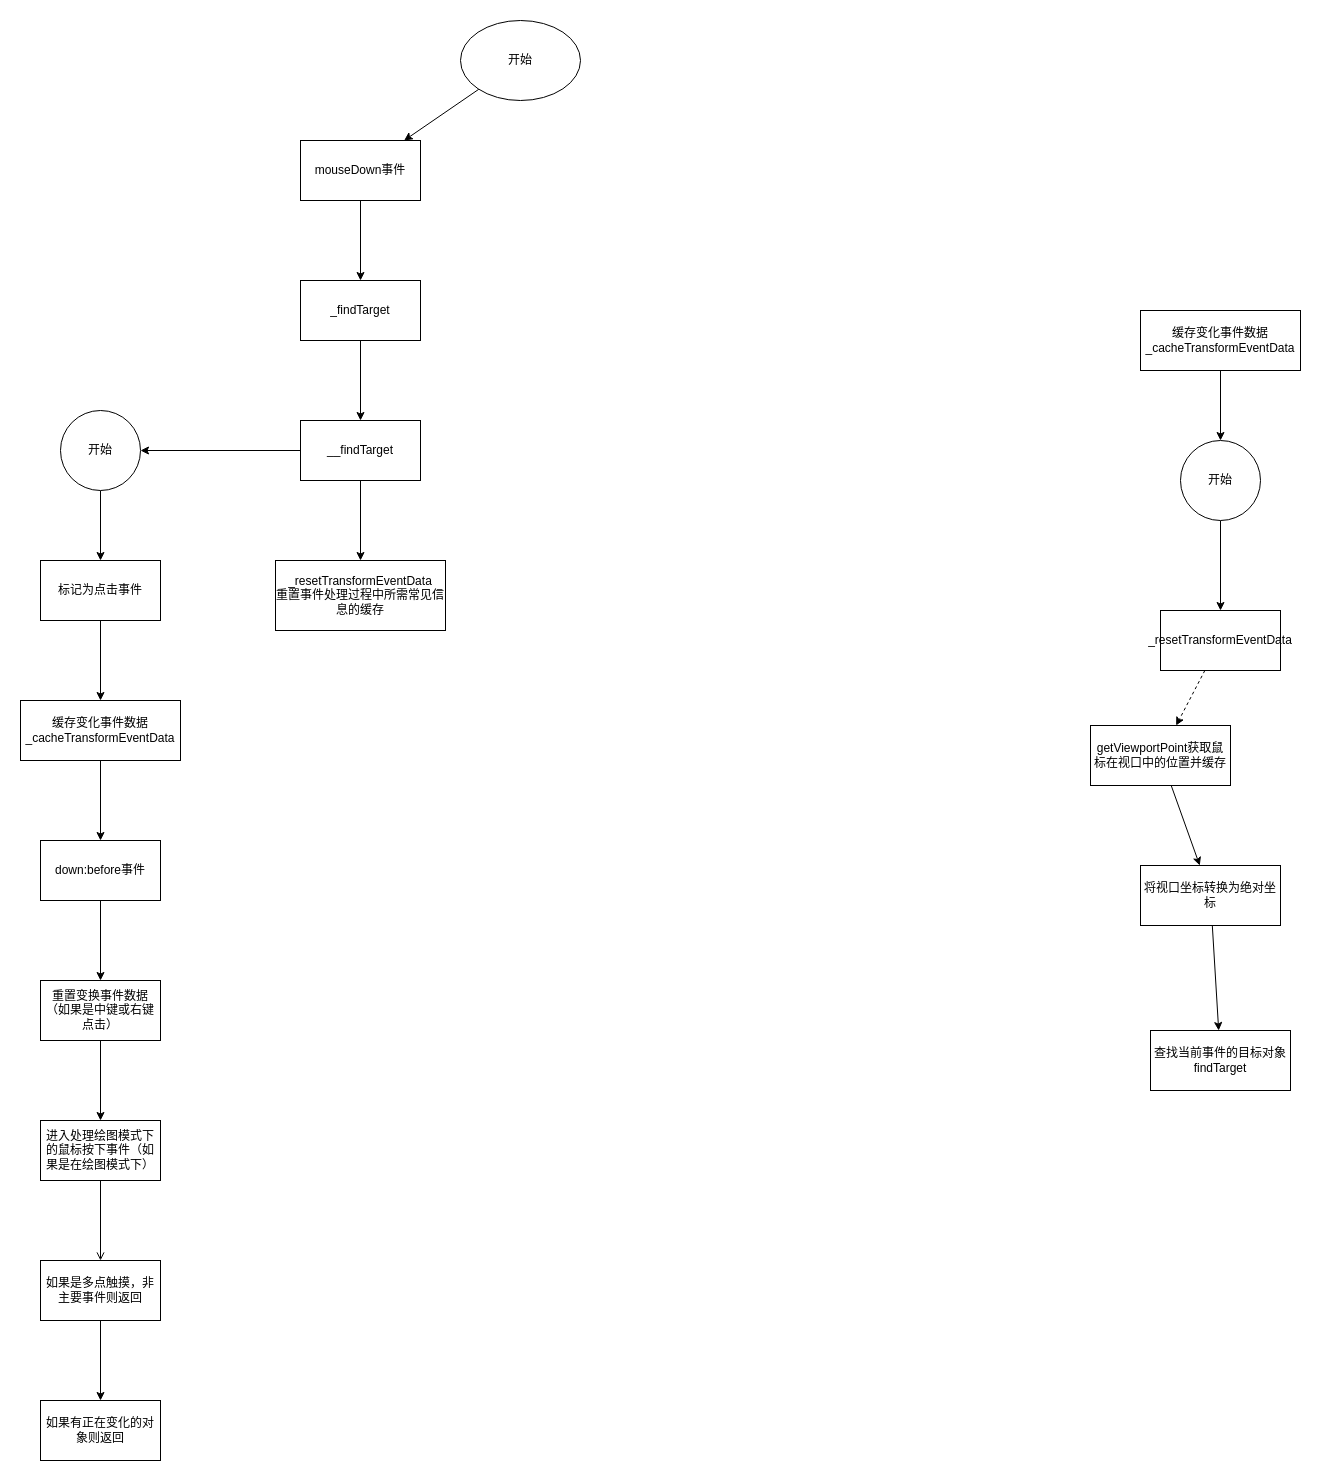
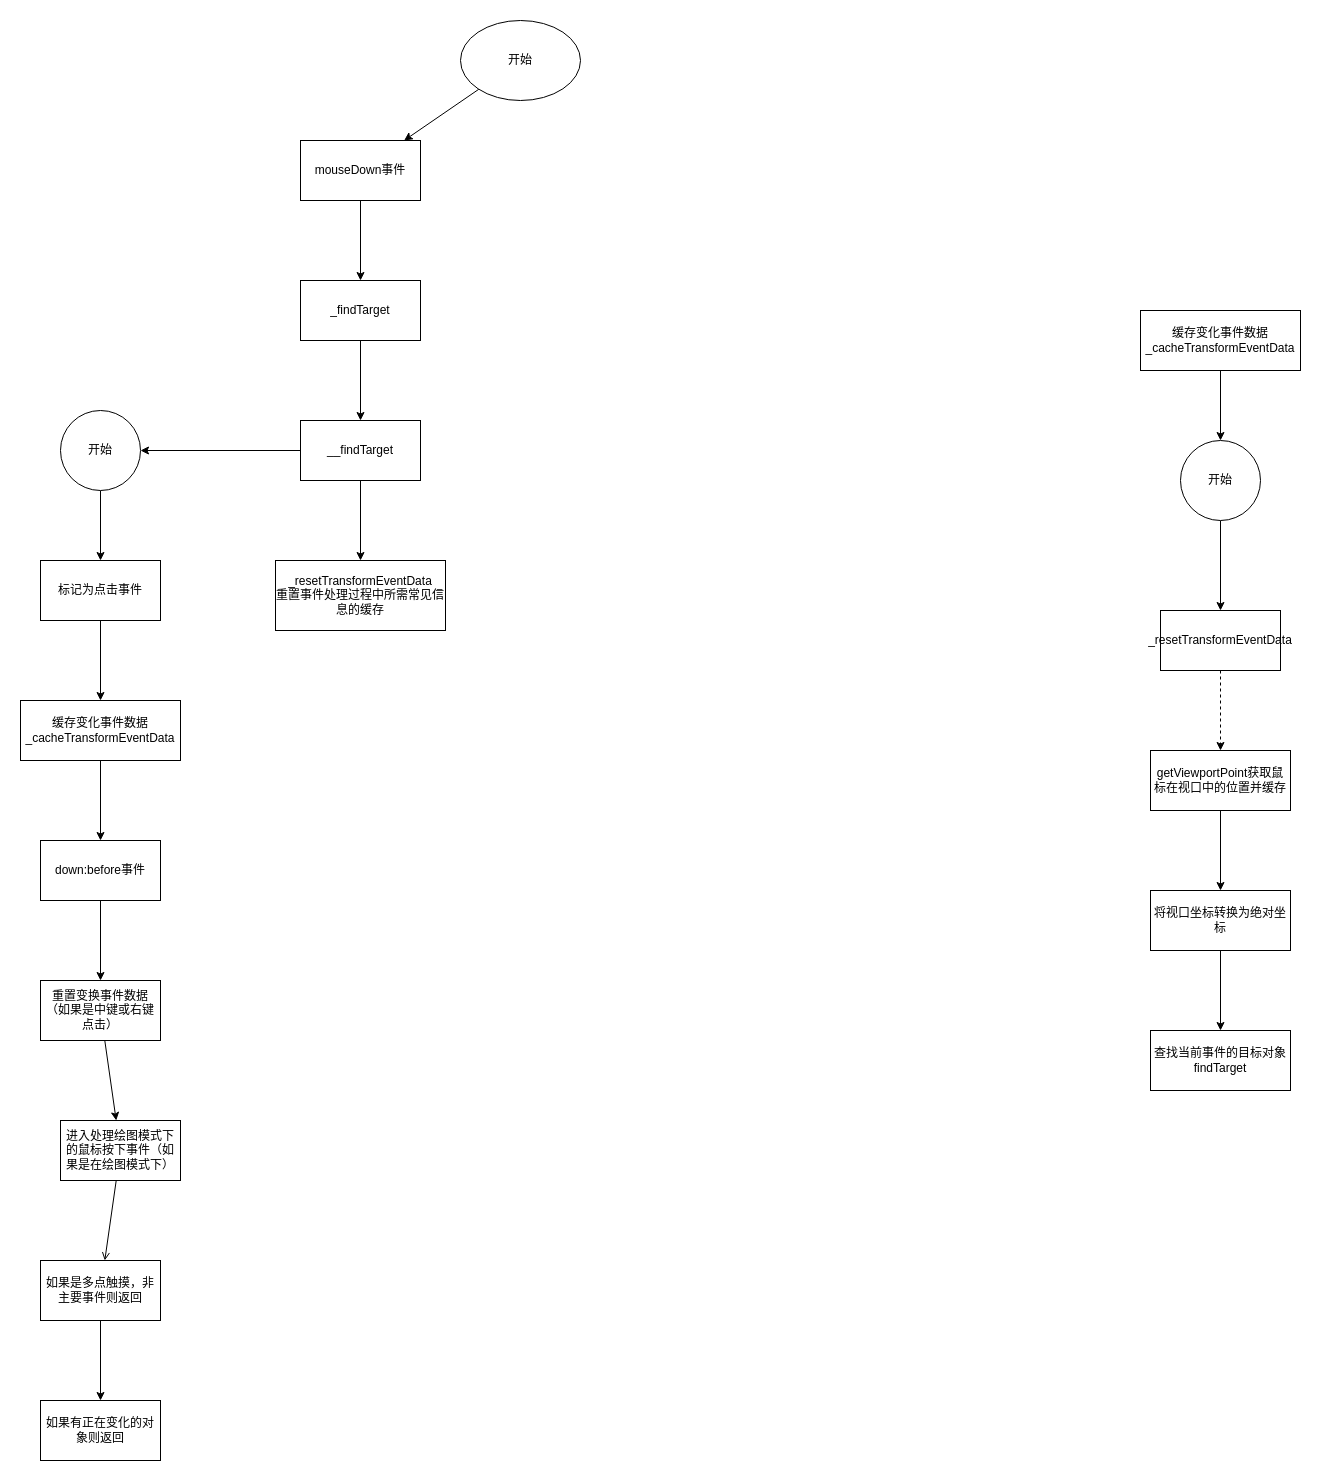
node "getViewportPoint获取鼠标在视口中的位置并缓存": moved (1161, 756) -> (1221, 781)
node "将视口坐标转换为绝对坐标": moved (1211, 896) -> (1221, 921)
node "进入处理绘图模式下的鼠标按下事件（如果是在绘图模式下）": moved (101, 1151) -> (121, 1151)
